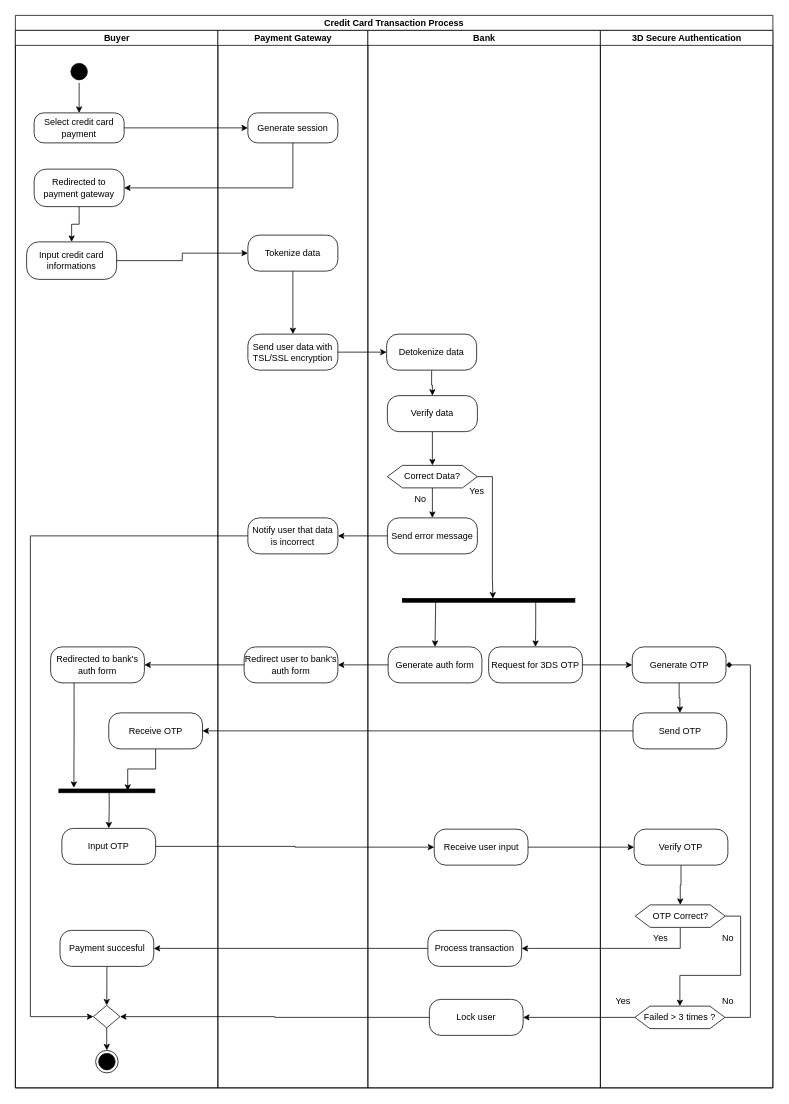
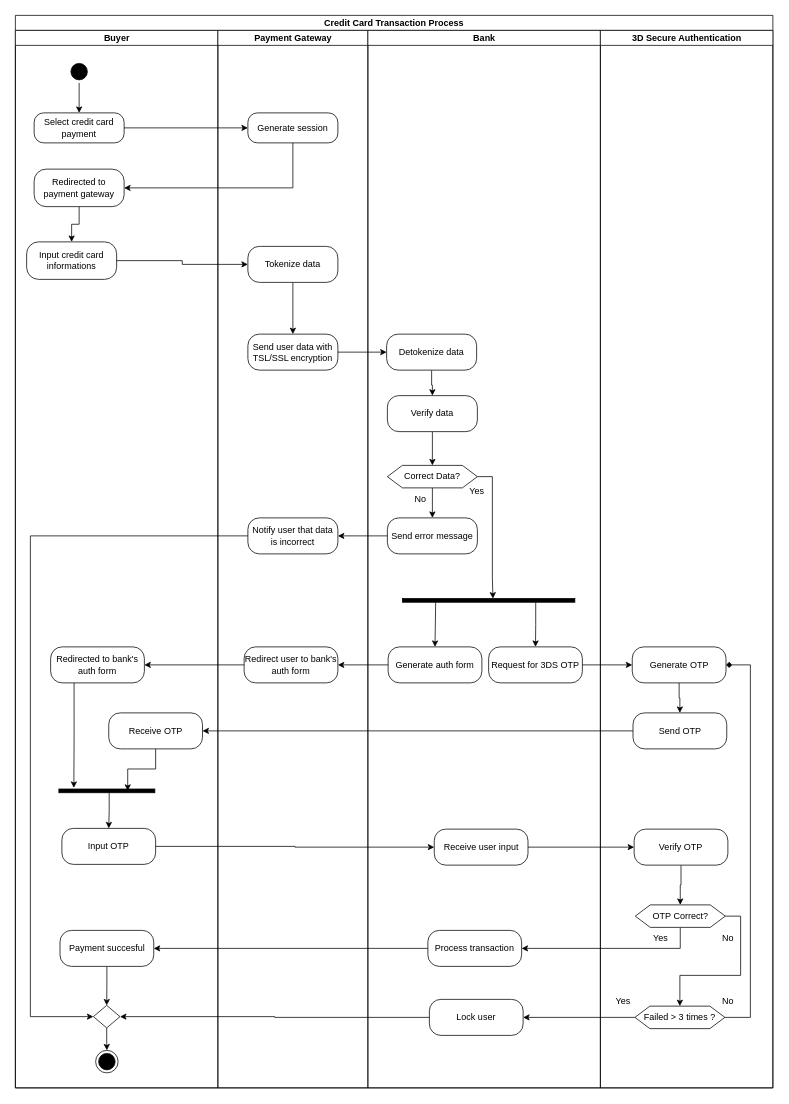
node "Tokenize data": moved (293, 253) -> (293, 264)
